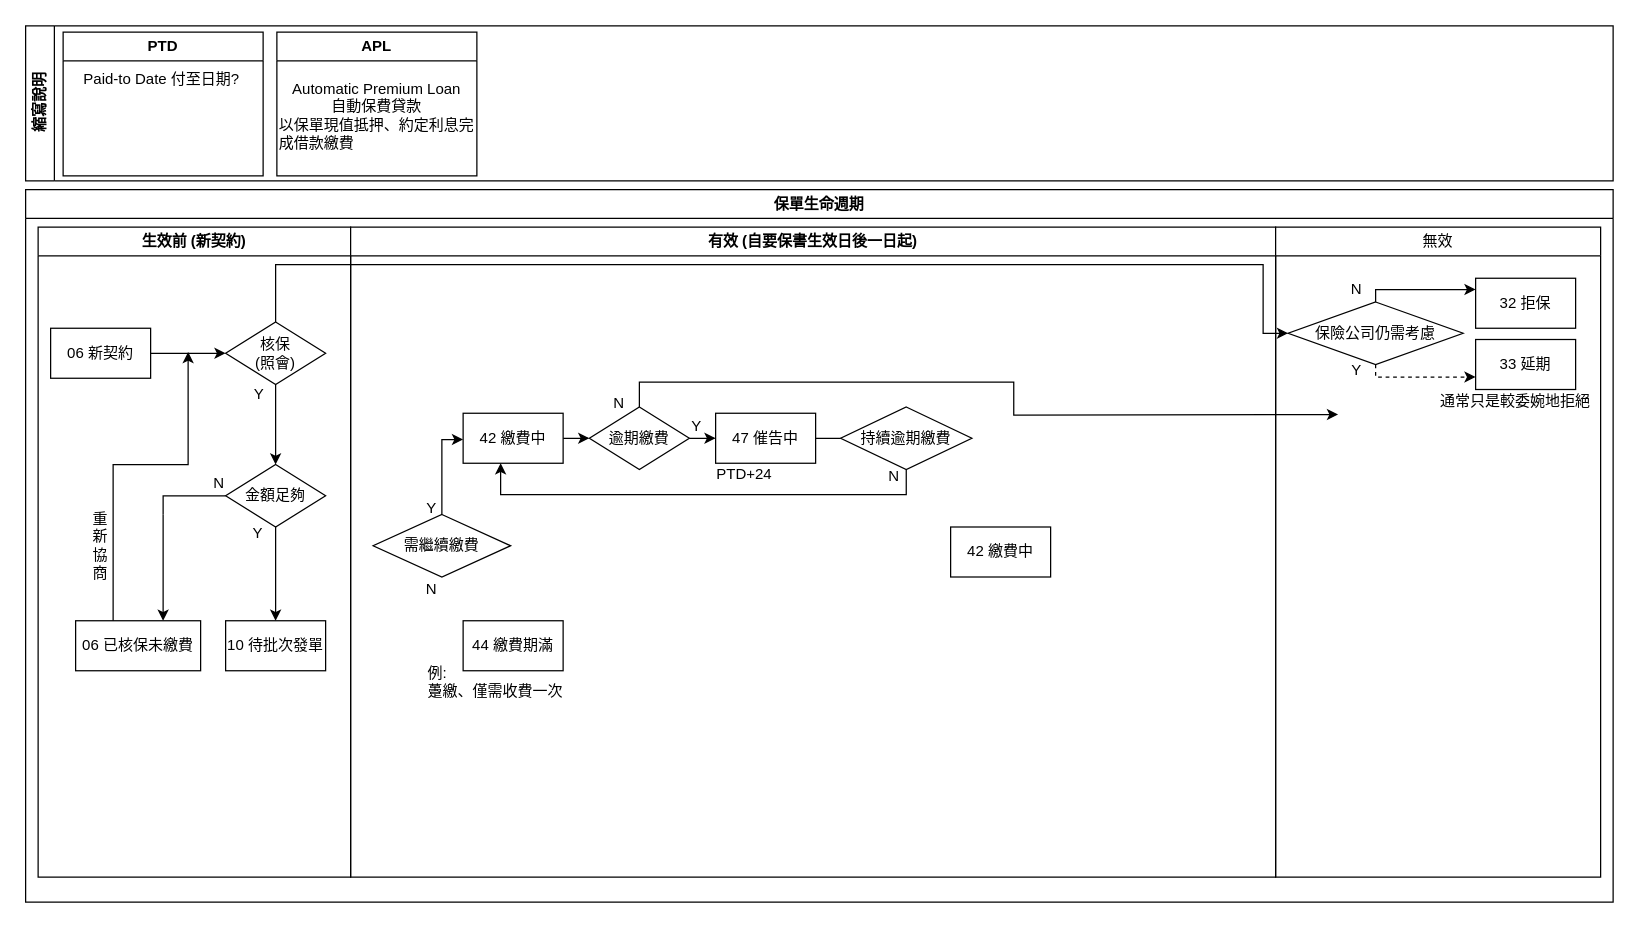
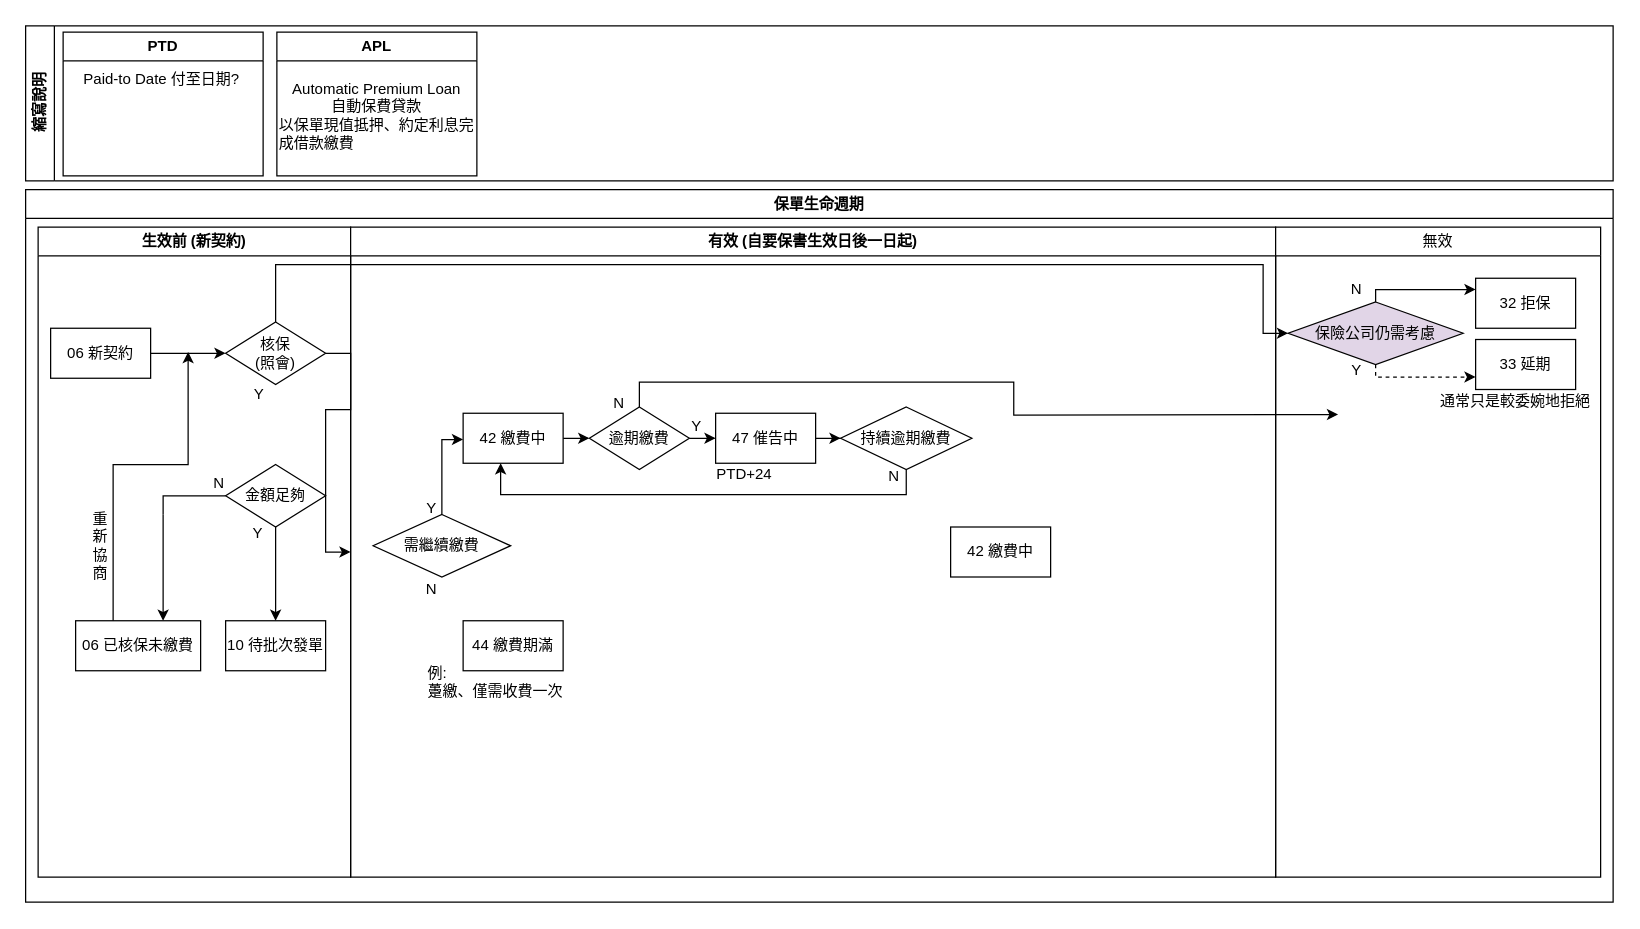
node "保險公司仍需考慮": fillcolor #ffffff -> #e1d5e7
edge "核保 (照會)" -> "金額足夠": now "核保 (照會)" -> "有效 (自要保書生效日後一日起)"
edge "47 催告中" -- "持續逾期繳費": arrowhead none -> classic
